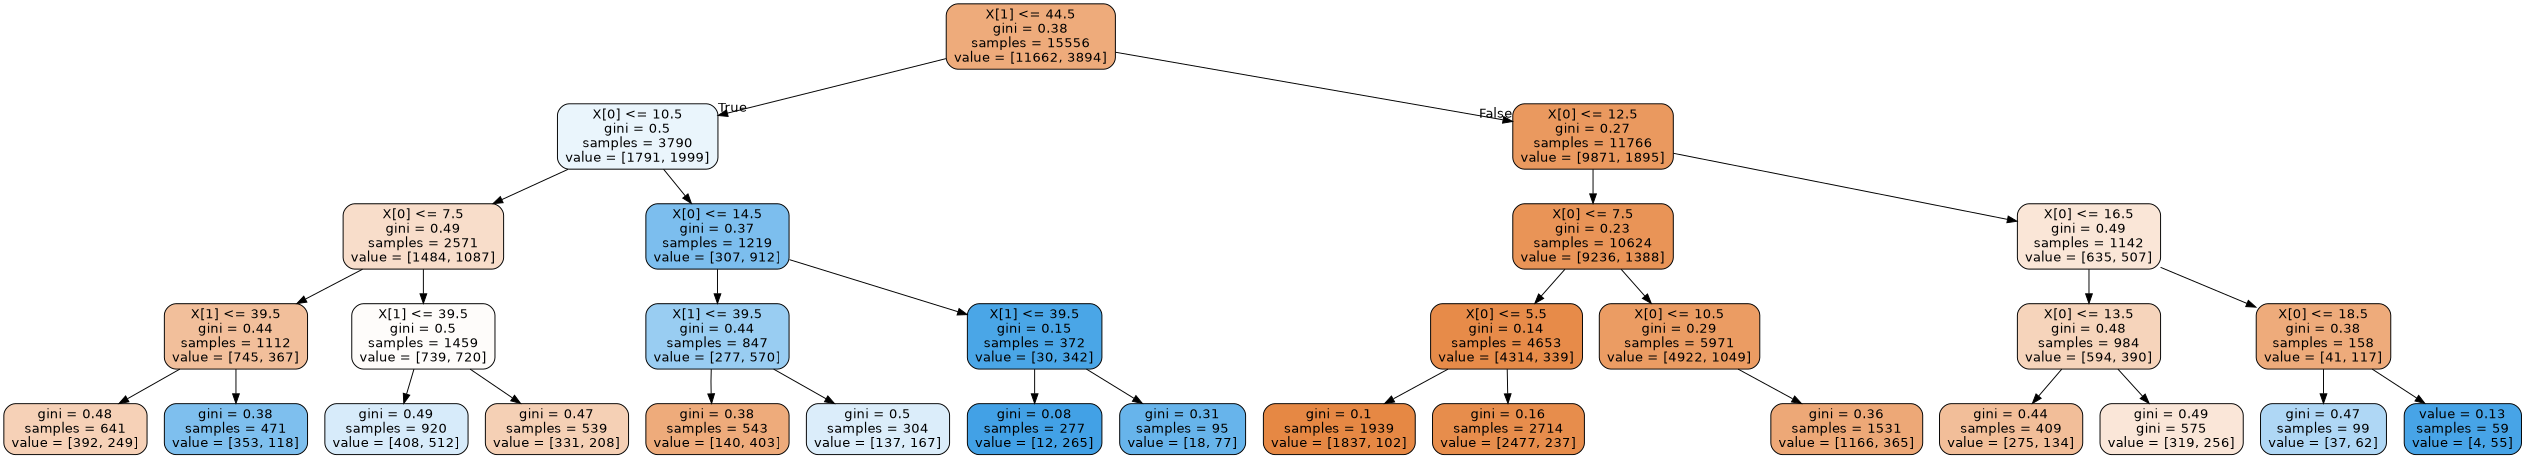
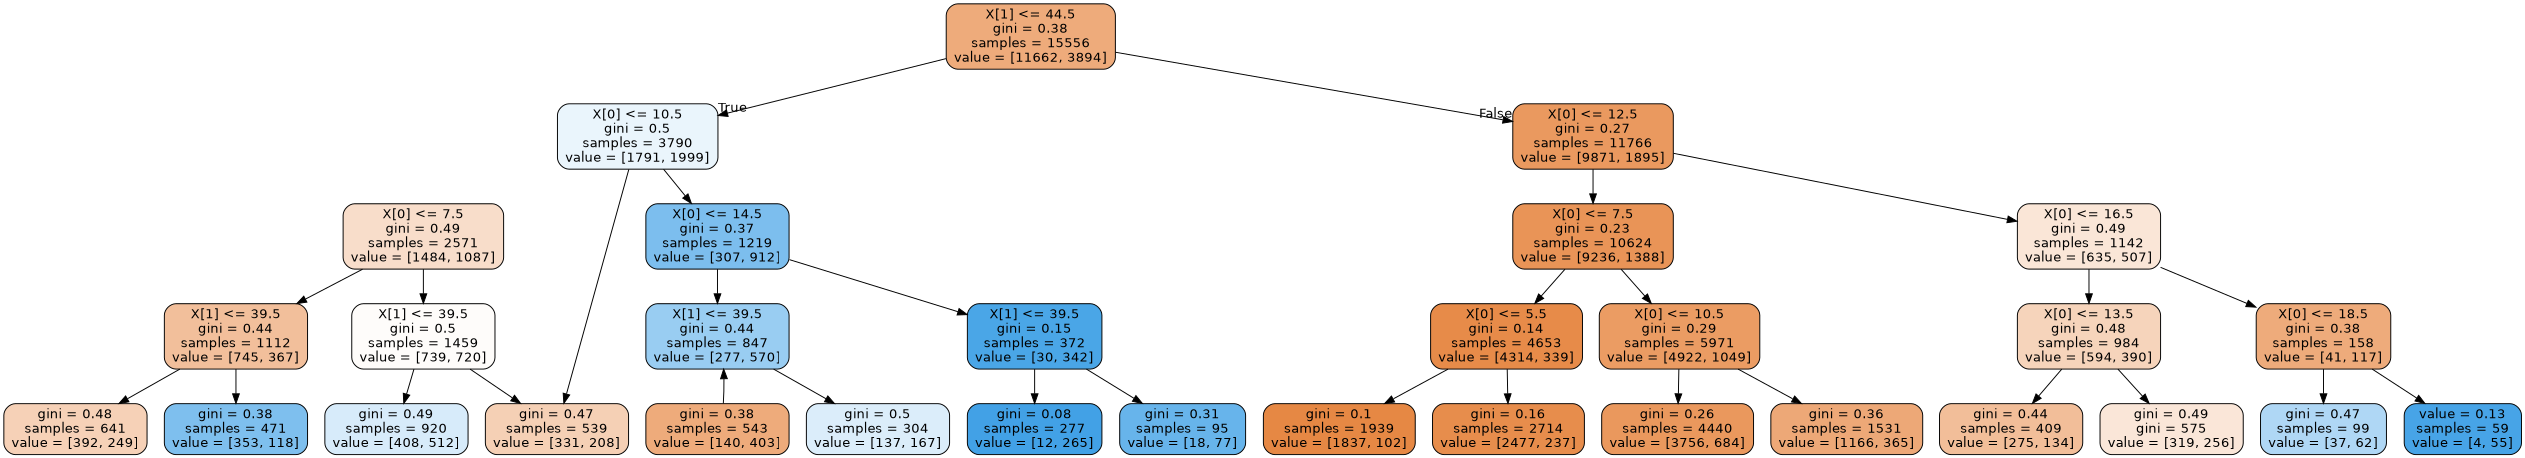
edge "X[0] <= 10.5 gini = 0.5 samples = 3790 value = [1791, 1999]" -> "X[0] <= 7.5 gini = 0.49 samples = 2571 value = [1484, 1087]": now "X[0] <= 10.5 gini = 0.5 samples = 3790 value = [1791, 1999]" -> "gini = 0.47 samples = 539 value = [331, 208]"
edge "X[1] <= 39.5 gini = 0.44 samples = 847 value = [277, 570]" -> "gini = 0.38 samples = 543 value = [140, 403]": reversed
node "gini = 0.26 samples = 4440 value = [3756, 684]": added
